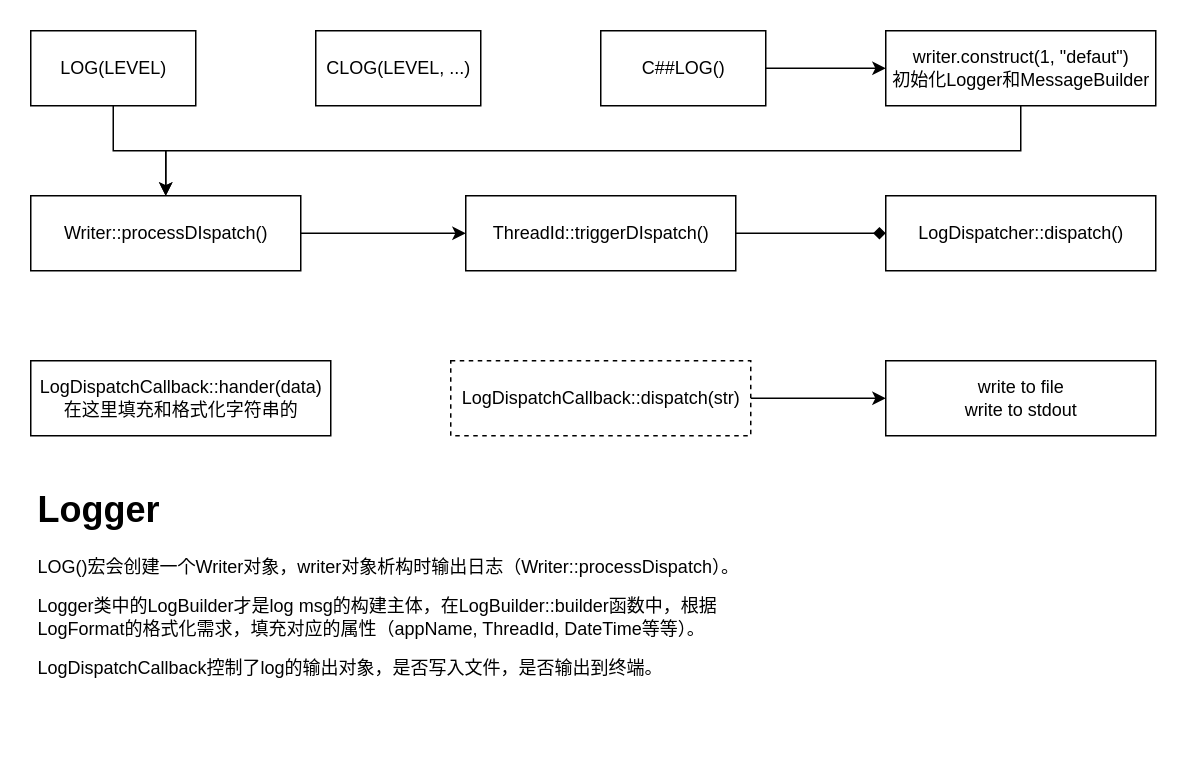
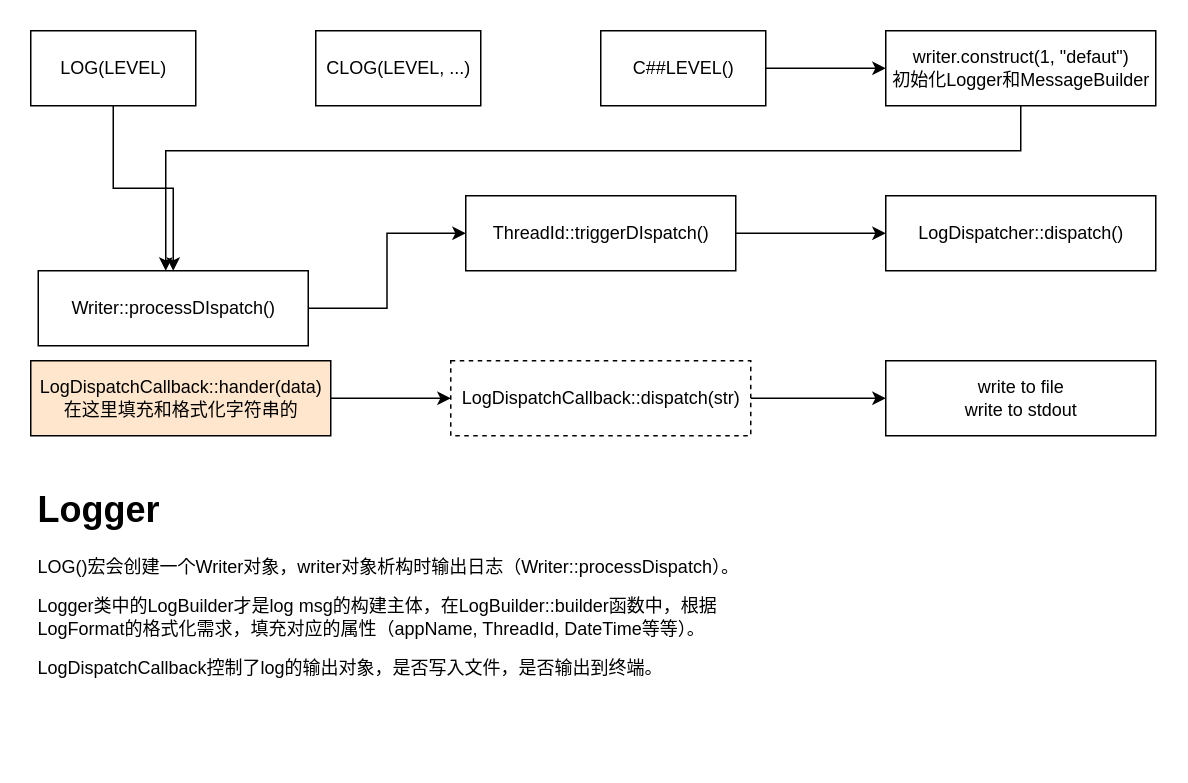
node "C##LOG()": label "C##LOG()" -> "C##LEVEL()"
node "Writer::processDIspatch()": moved (166, 233) -> (173, 308)
edge "ThreadId::triggerDIspatch()" -> "LogDispatcher::dispatch()": arrowhead diamond -> classic
node "LogDispatchCallback::hander(data) 在这里填充和格式化字符串的": fillcolor #ffffff -> #ffe6cc
edge "LogDispatchCallback::hander(data) 在这里填充和格式化字符串的" -> "LogDispatchCallback::dispatch(str)": added
